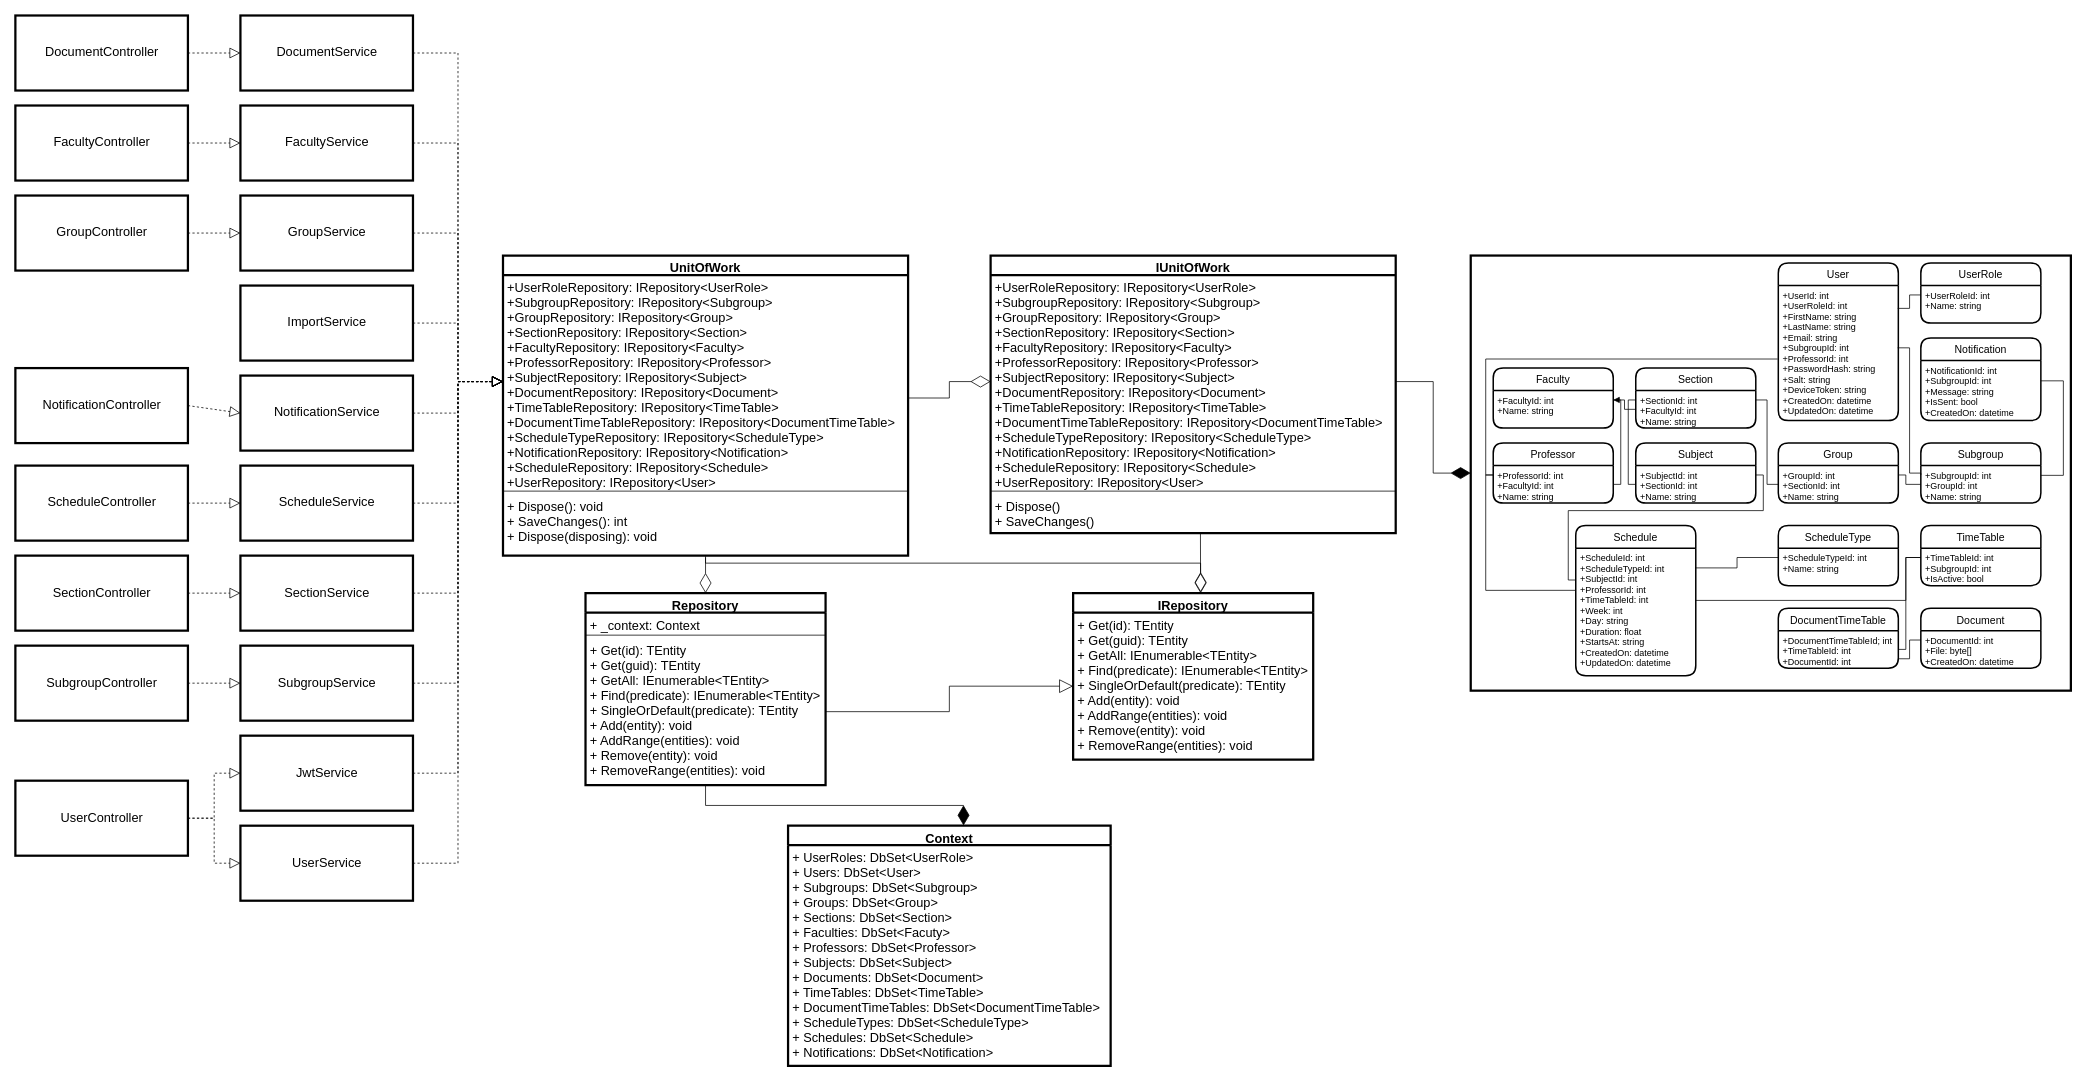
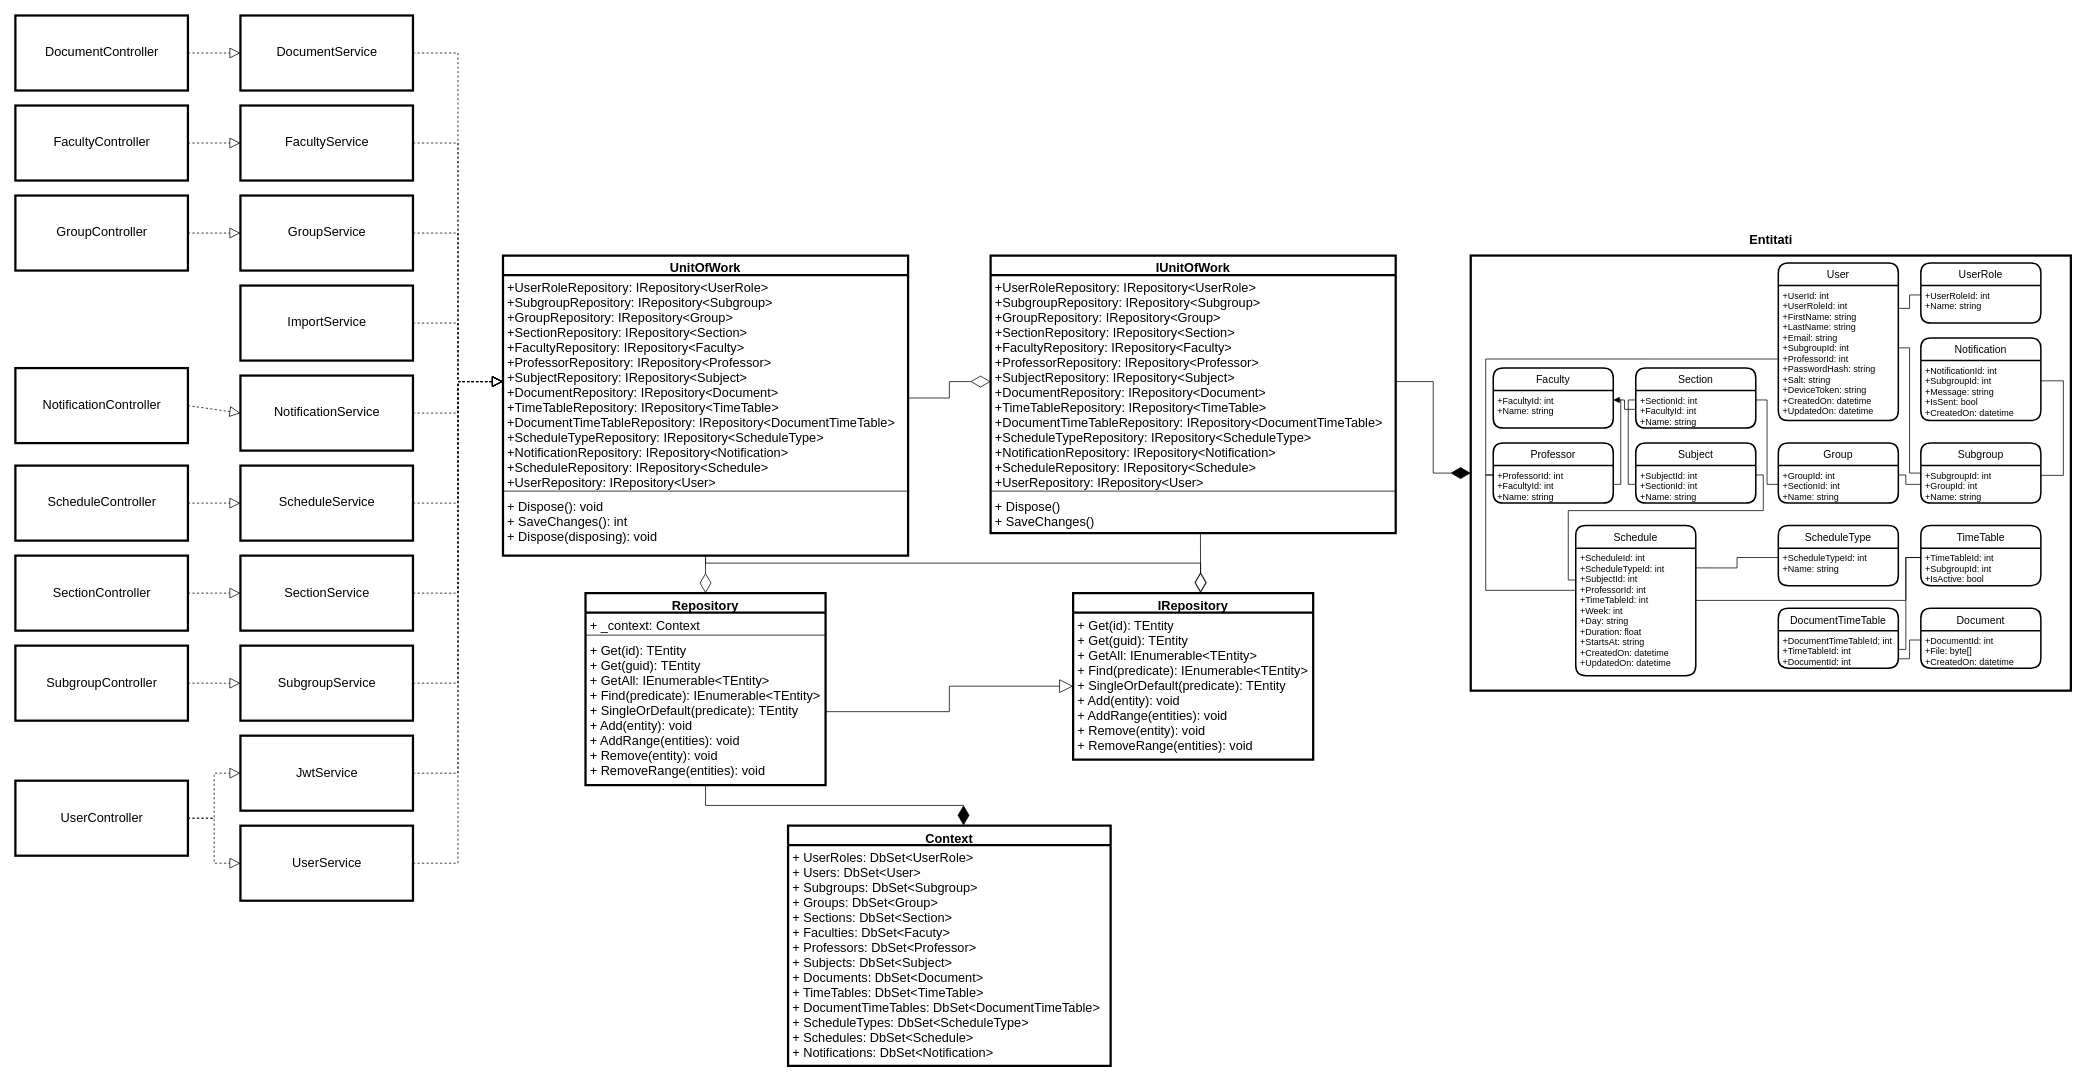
node "Entitati": added
